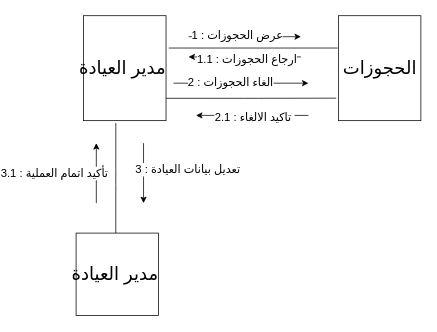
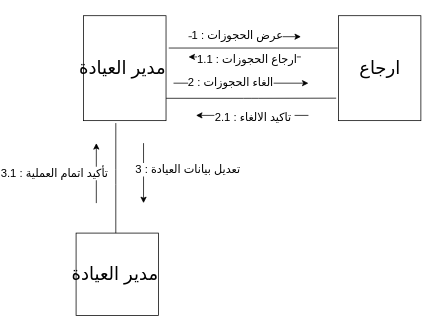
node "الحجوزات": label "الحجوزات" -> "ارجاع"
